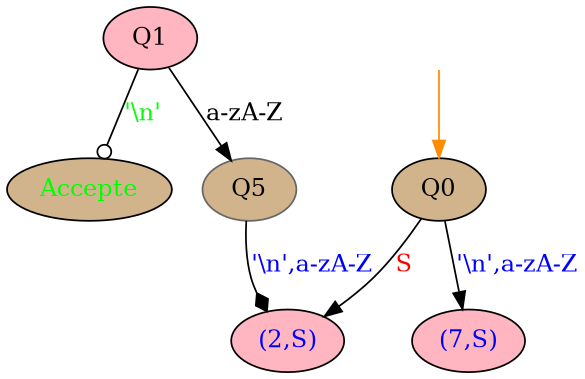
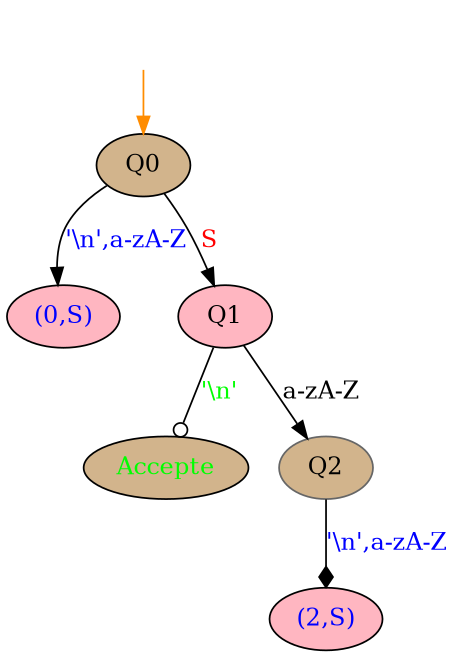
node "Q5": label "Q5" -> "Q2"
edge "Q0" -> "(2,S)": now "Q0" -> "Q1"
node "(7,S)": label "(7,S)" -> "(0,S)"
